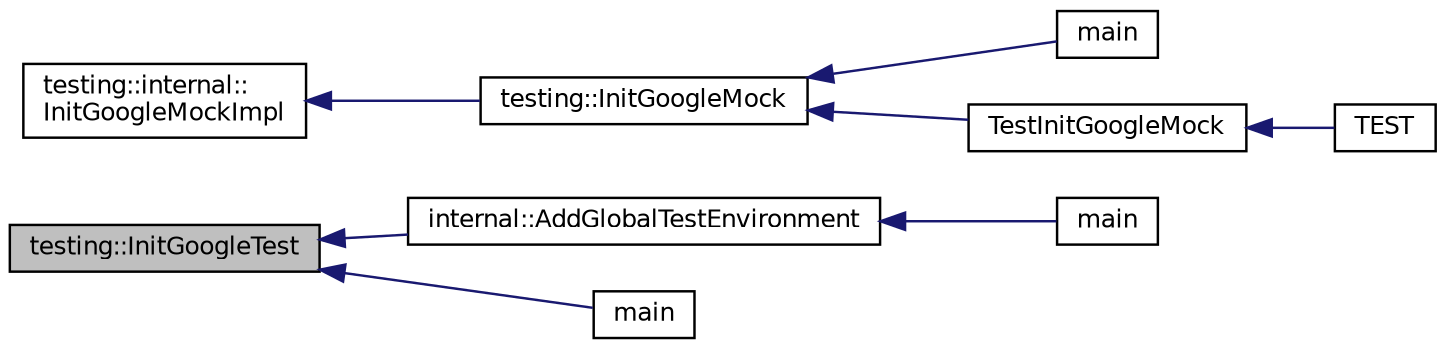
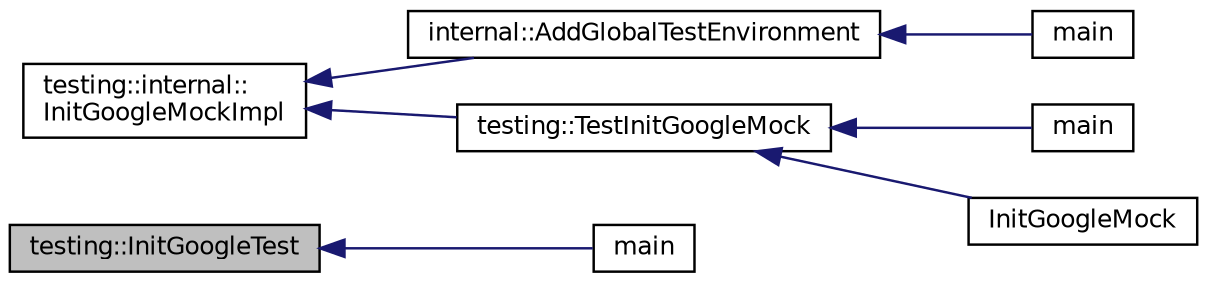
node "testing::InitGoogleMock": label "testing::InitGoogleMock" -> "testing::TestInitGoogleMock"
node "TestInitGoogleMock": label "TestInitGoogleMock" -> "InitGoogleMock"
node "TEST": removed
edge "internal::AddGlobalTestEnvironment" -> "testing::InitGoogleTest": now "internal::AddGlobalTestEnvironment" -> "testing::internal:: InitGoogleMockImpl"
